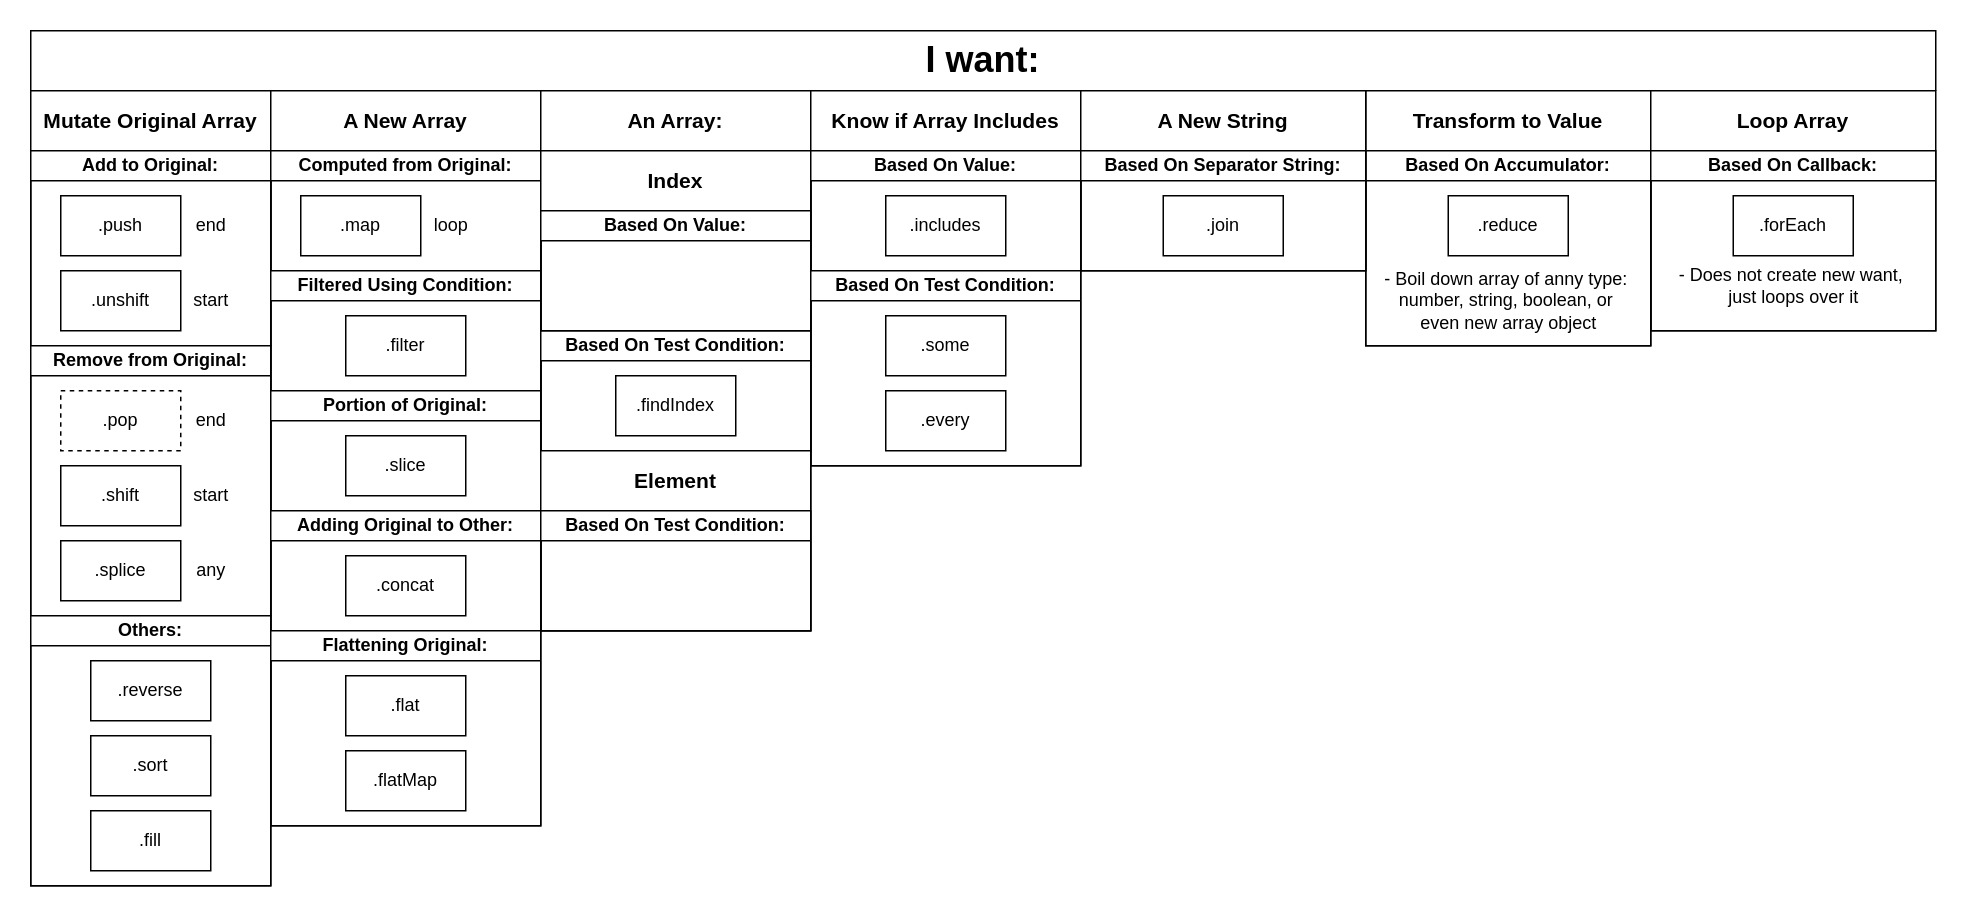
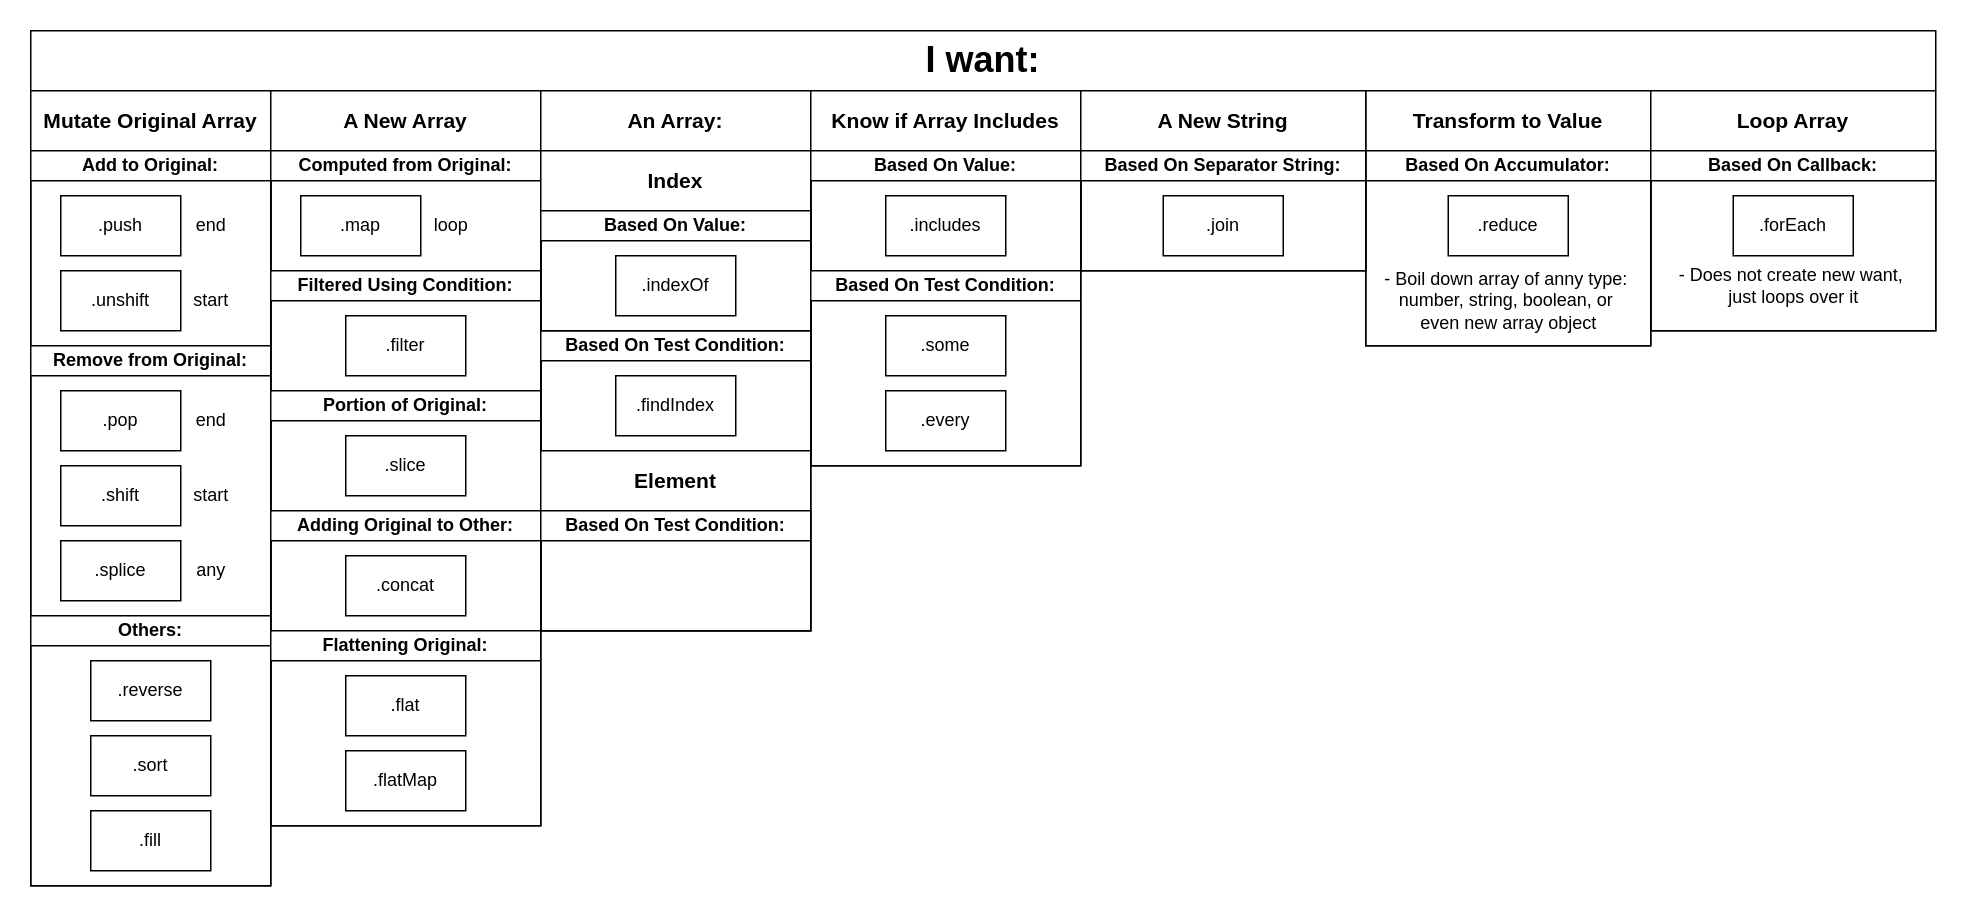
node ".indexOf": added
node ".pop": style dashed -> solid
